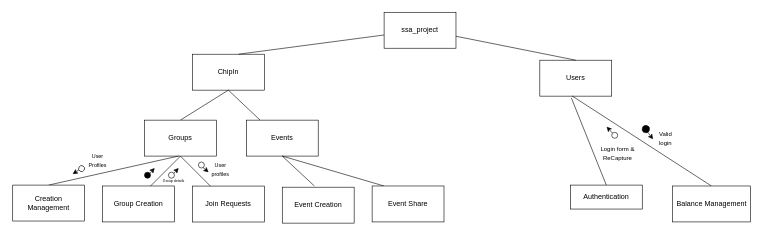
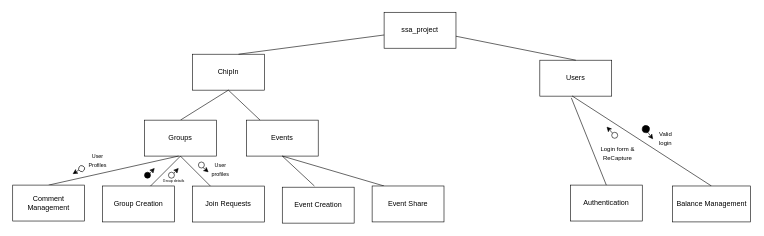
node "Authentication": size 72x24 -> 72x36
node "Creation Management": label "Creation Management" -> "Comment Management"
